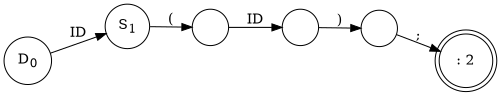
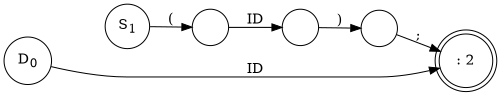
edge "D" -> "S": now "D" -> ": 2"
